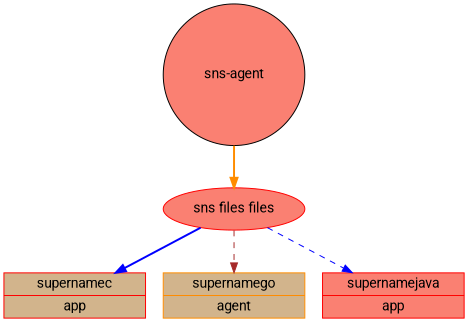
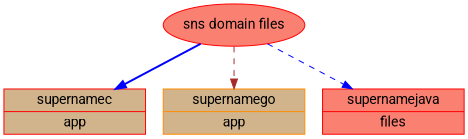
node "sns-agent": removed
node "sns files files": label "sns files files" -> "sns domain files"
node "supernamego": text "agent" -> "app"
node "supernamejava": text "app" -> "files"
